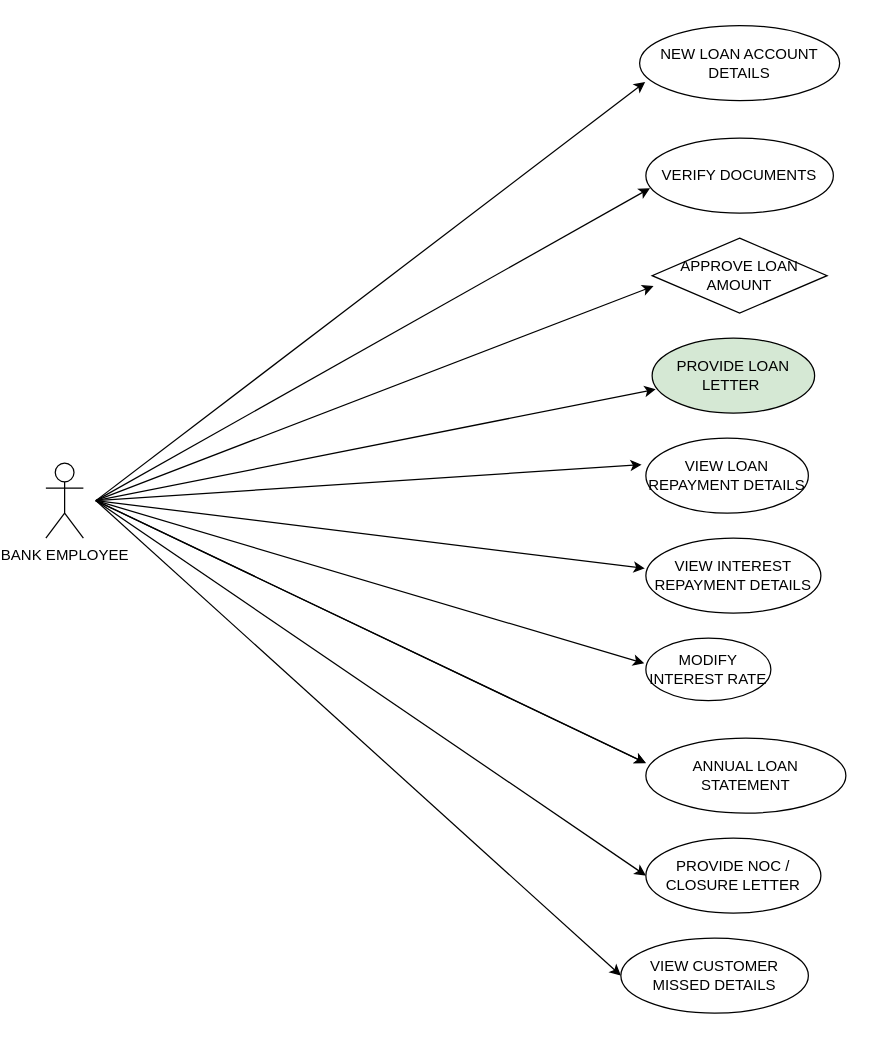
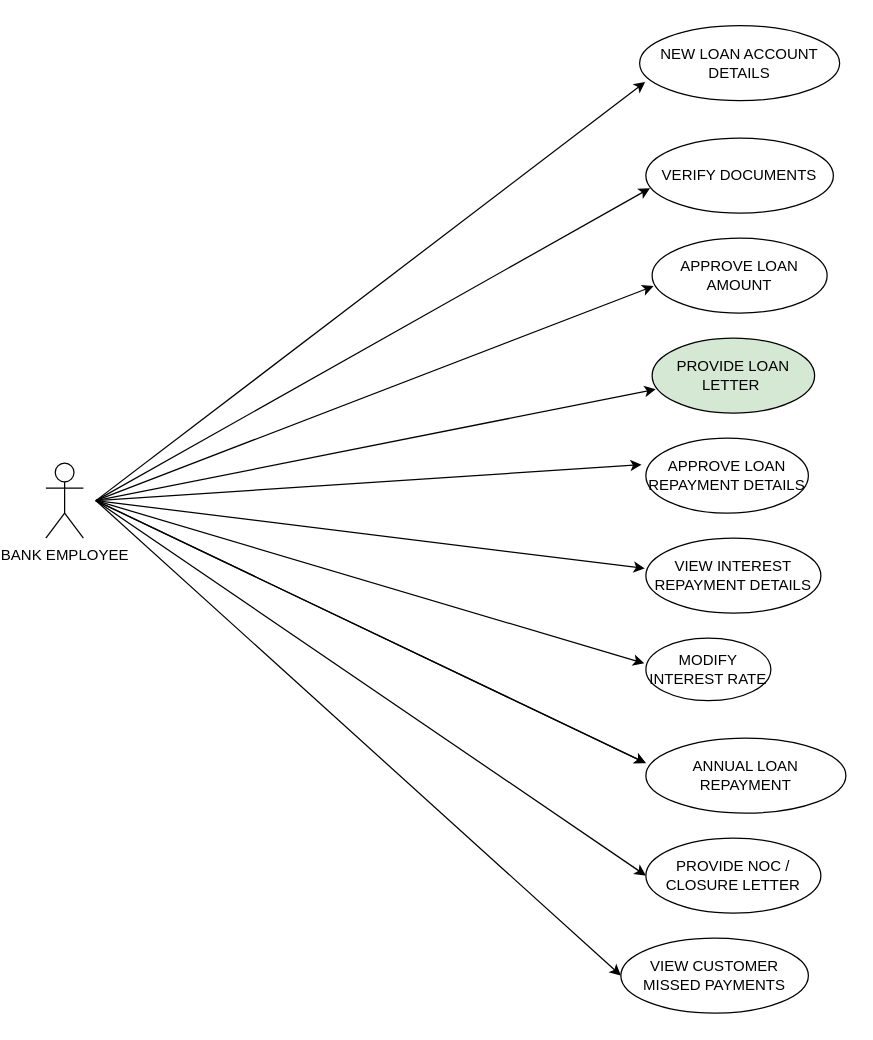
node "APPROVE LOAN AMOUNT": shape diamond -> ellipse
node "VIEW LOAN REPAYMENT DETAILS": label "VIEW LOAN REPAYMENT DETAILS" -> "APPROVE LOAN REPAYMENT DETAILS"
node "ANNUAL LOAN STATEMENT": label "ANNUAL LOAN STATEMENT" -> "ANNUAL LOAN REPAYMENT"
node "VIEW CUSTOMER MISSED DETAILS": label "VIEW CUSTOMER MISSED DETAILS" -> "VIEW CUSTOMER MISSED PAYMENTS"
